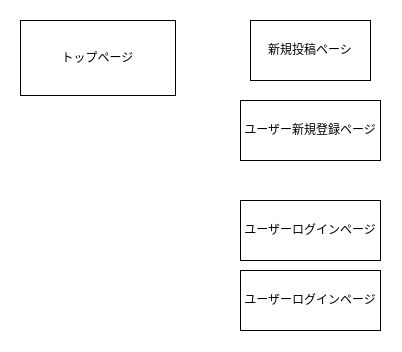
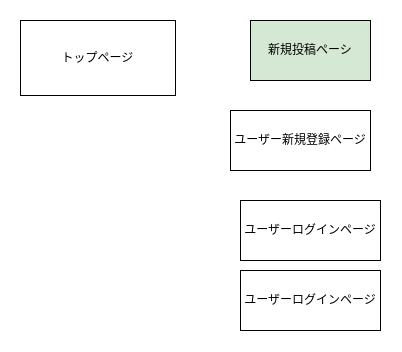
node "新規投稿ペーシ": fillcolor #ffffff -> #d5e8d4
node "ユーザー新規登録ページ": moved (311, 131) -> (301, 141)
